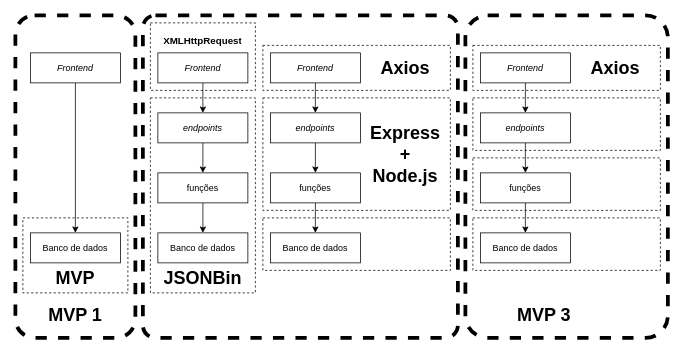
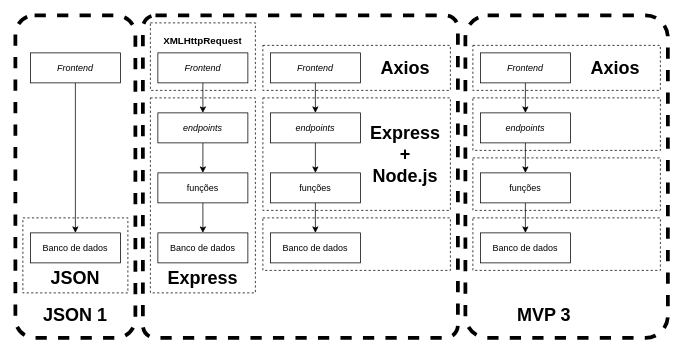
node "MVP": label "MVP" -> "JSON"
node "JSONBin": label "JSONBin" -> "Express"
node "MVP 1": label "MVP 1" -> "JSON 1"
